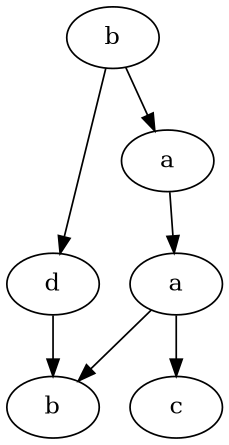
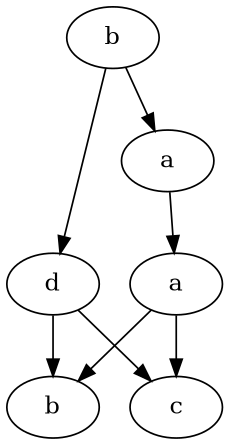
edge "d" -> "c": added
